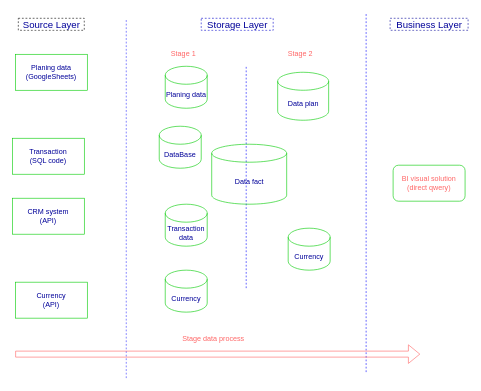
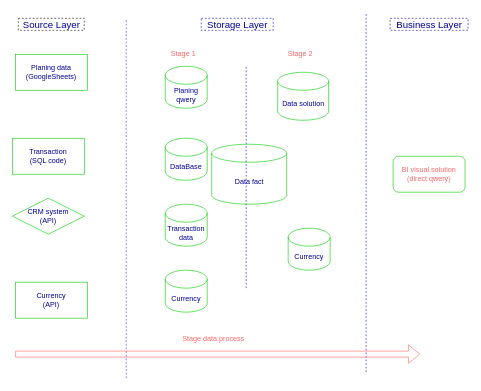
node "Planing data": label "Planing data" -> "Planing qwery"
node "Data plan": label "Data plan" -> "Data solution"
node "DataBase": moved (180, 147) -> (186, 159)
node "BI visual solution (direct qwery)": moved (429, 183) -> (429, 174)
node "CRM system (API)": shape rectangle -> diamond
